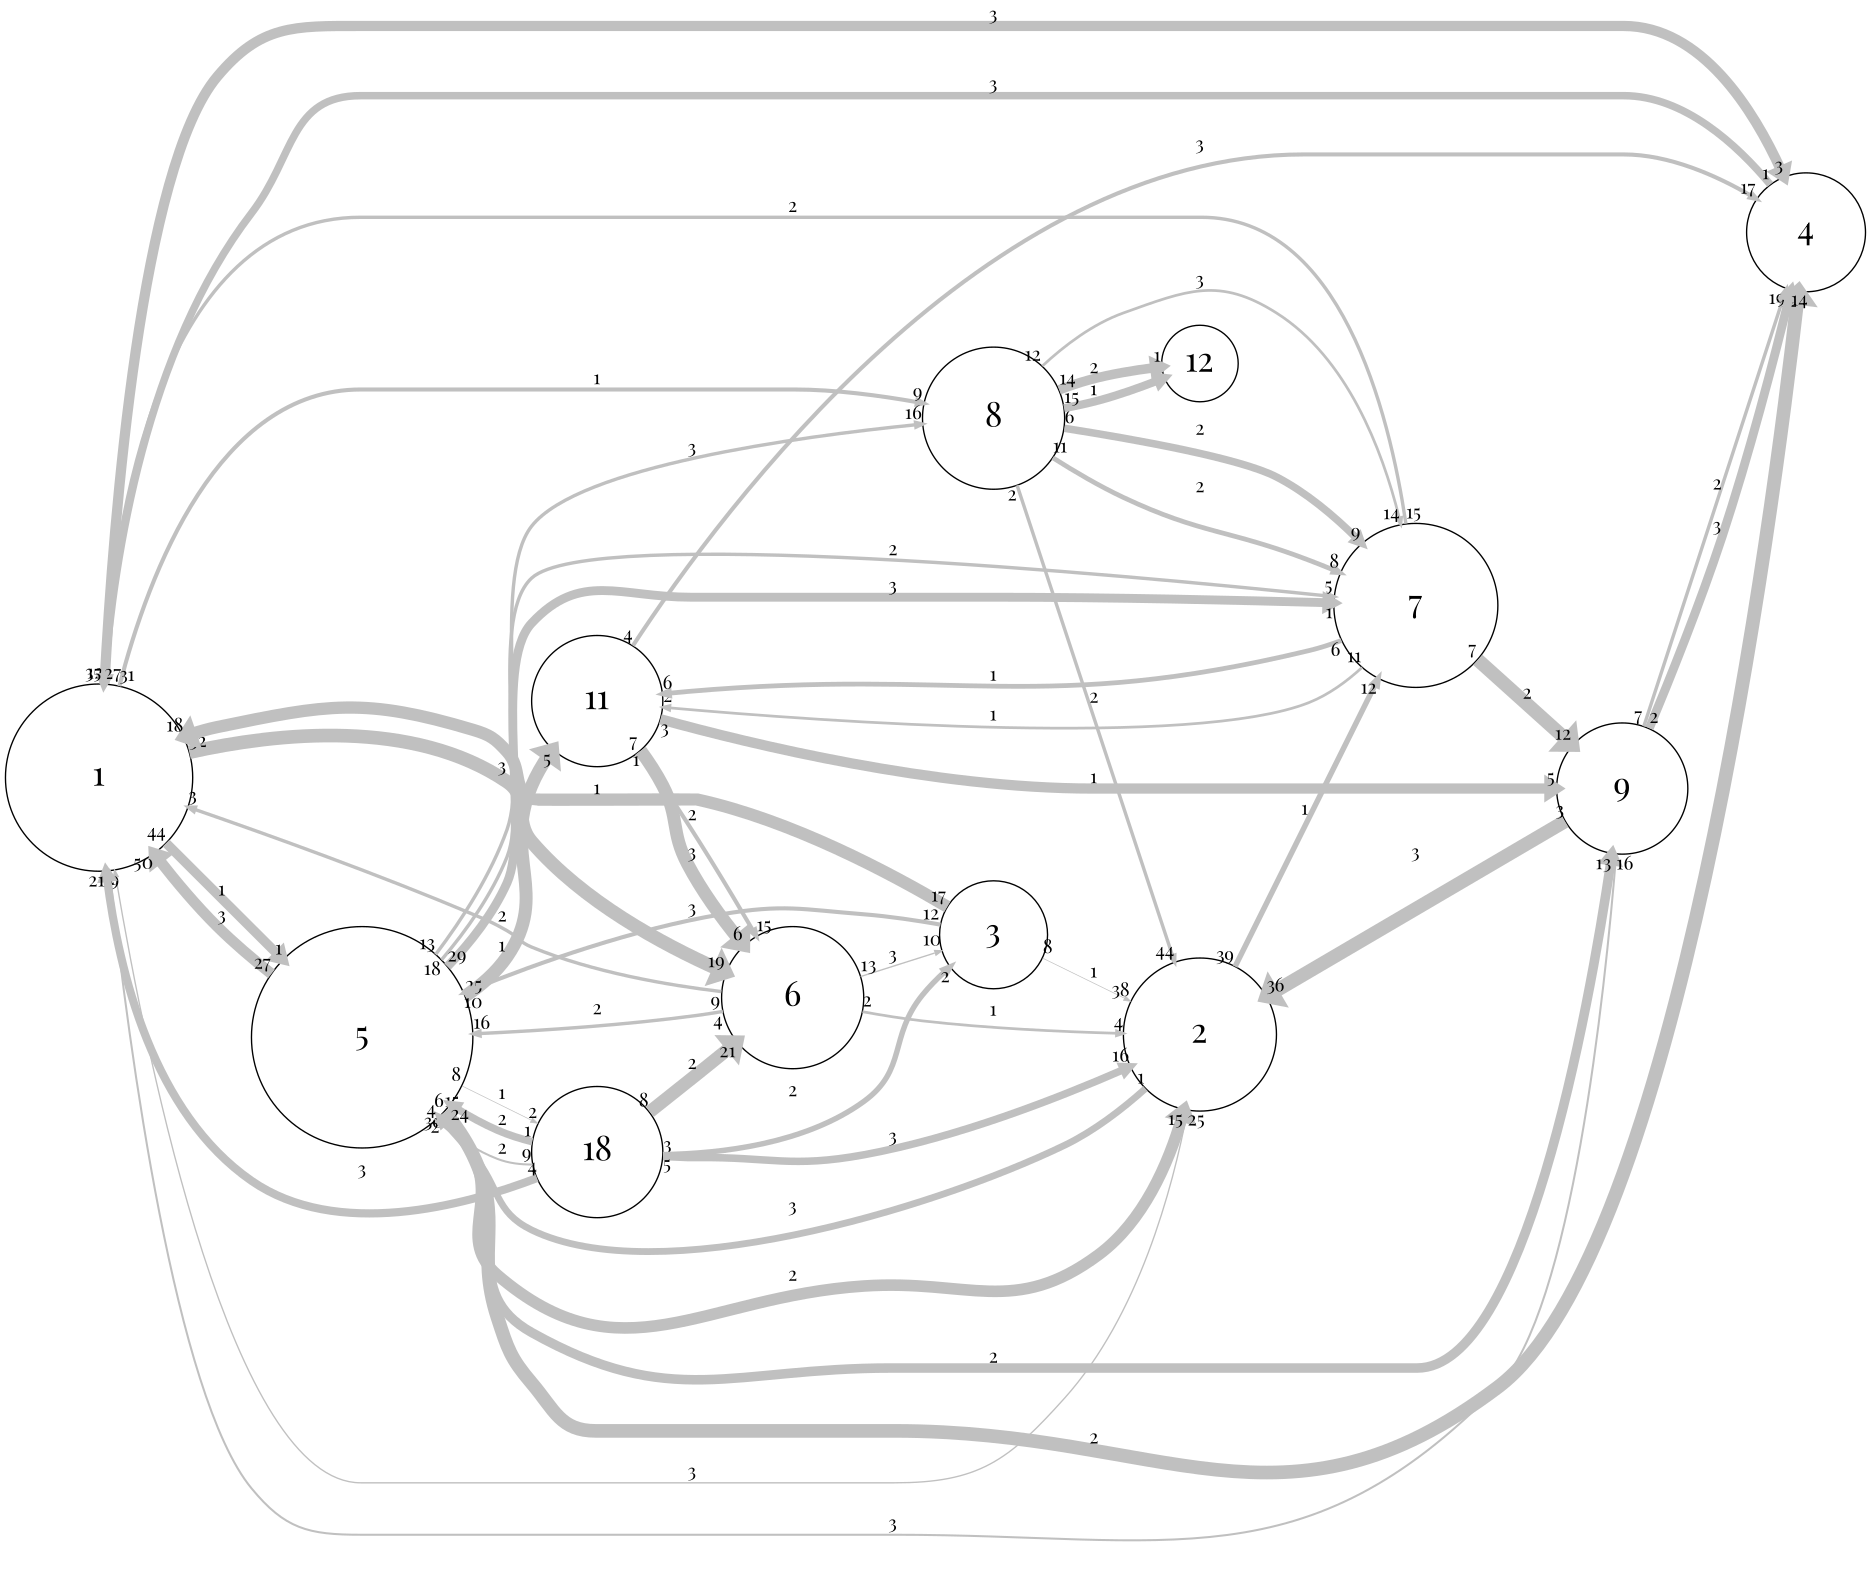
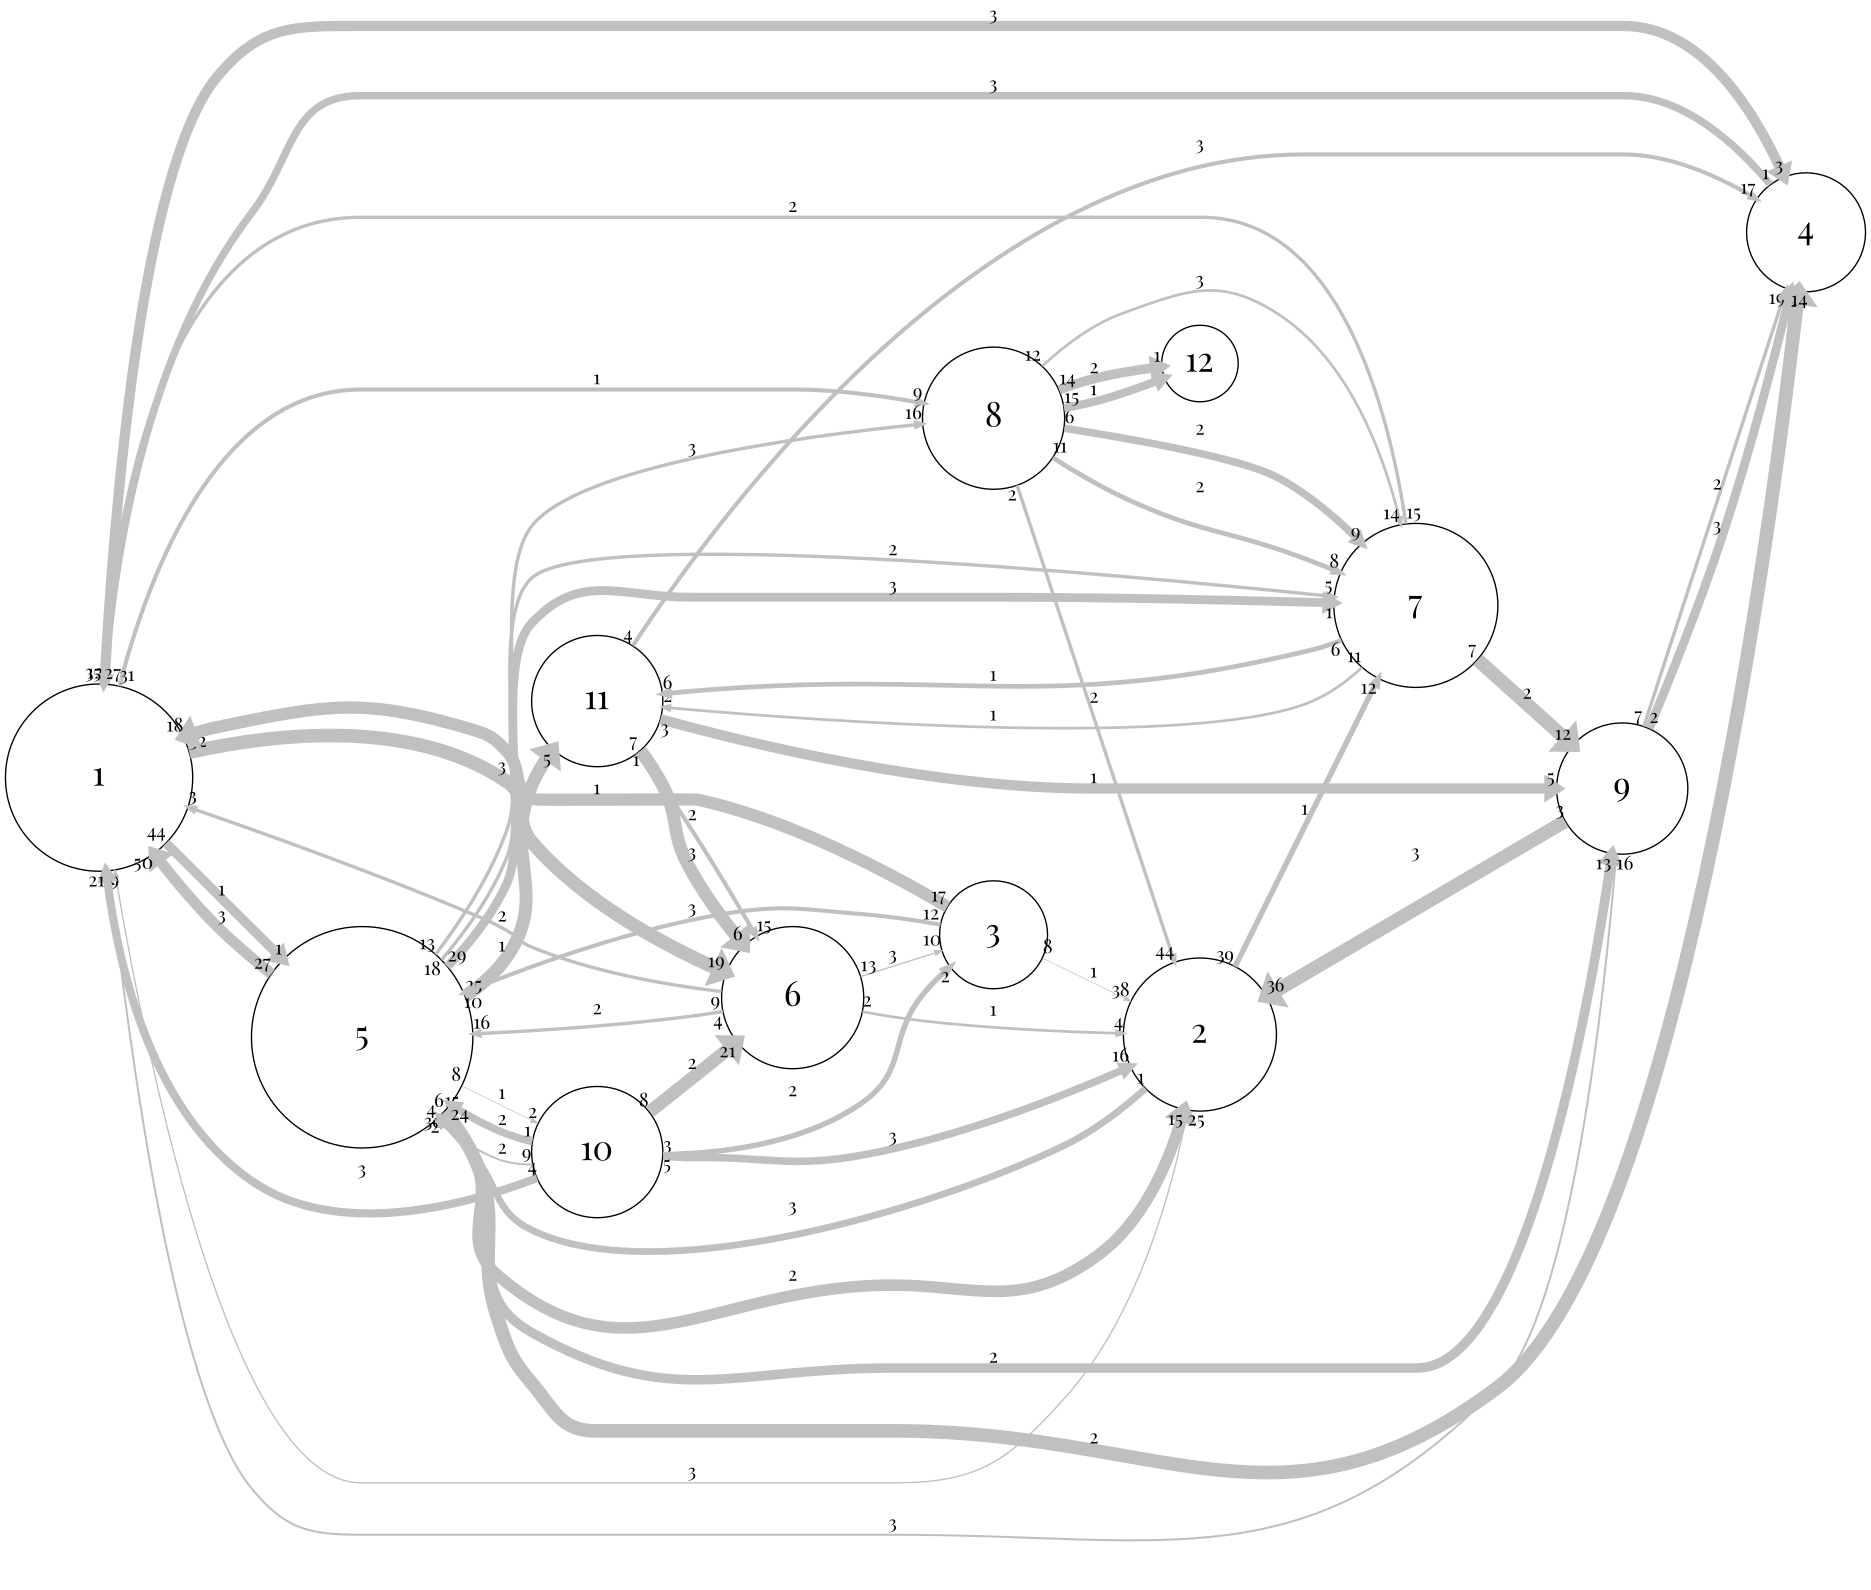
node "18": label "18" -> "10"
